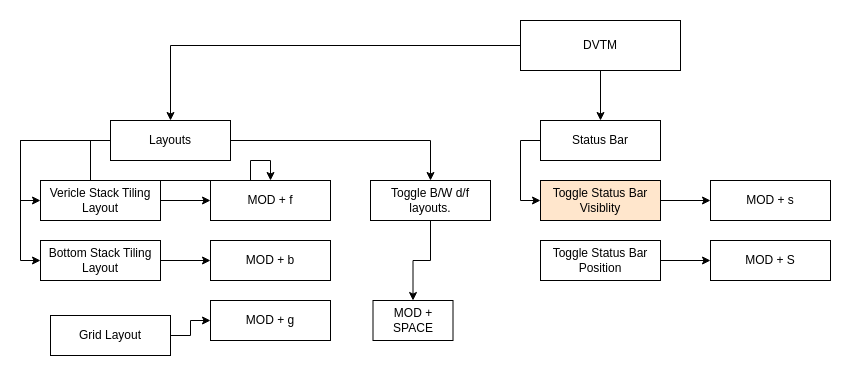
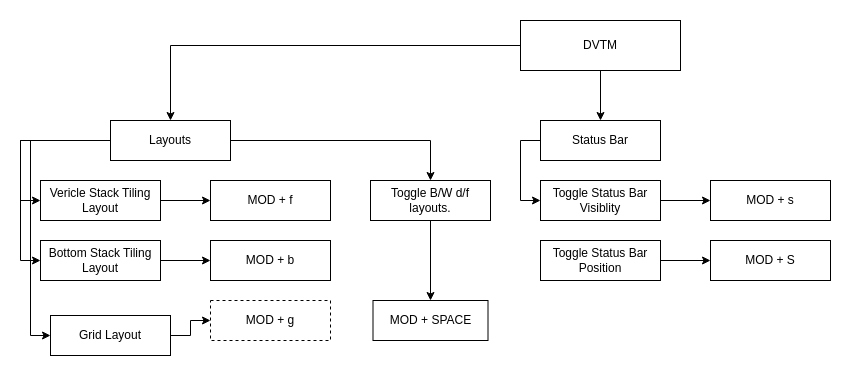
edge "Layouts" -> "MOD + f": now "Layouts" -> "Grid Layout"
node "Toggle Status Bar Visiblity": fillcolor #ffe6cc -> #ffffff
node "MOD + g": style solid -> dashed
node "MOD + SPACE": size 80x40 -> 115x40
